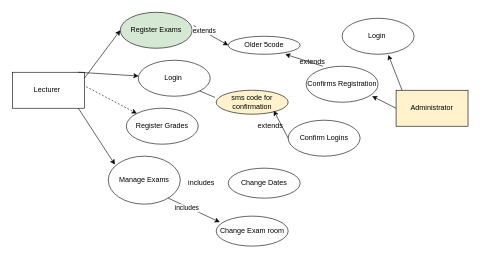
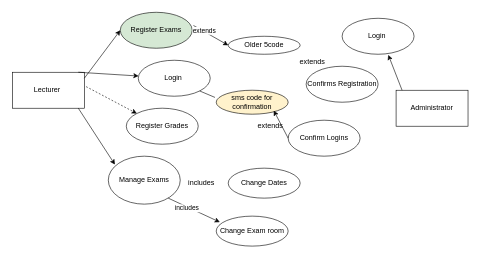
edge "Confirms Registration" -> "Older 5code": removed
edge "Administrator" -> "Confirms Registration": removed
node "Administrator": fillcolor #fff2cc -> #ffffff
